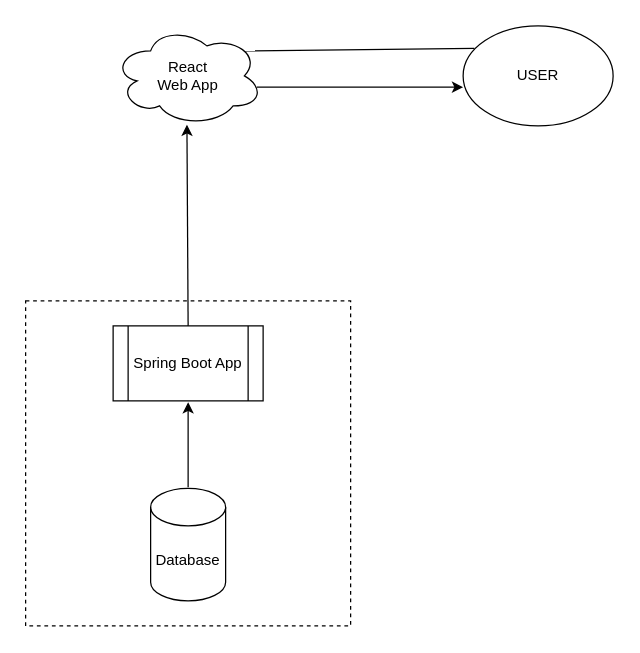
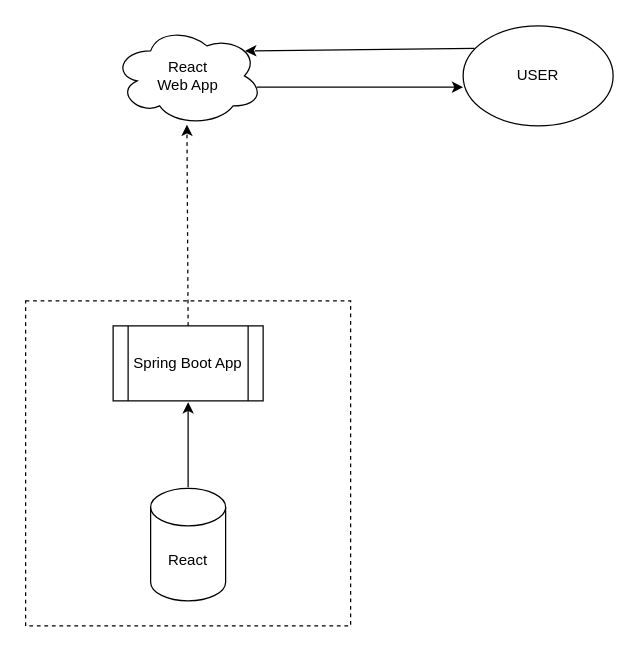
edge "React Web App" -- "USER": arrowhead none -> classic
edge "Spring Boot App" -> "React Web App": style solid -> dashed
node "Database": label "Database" -> "React"
